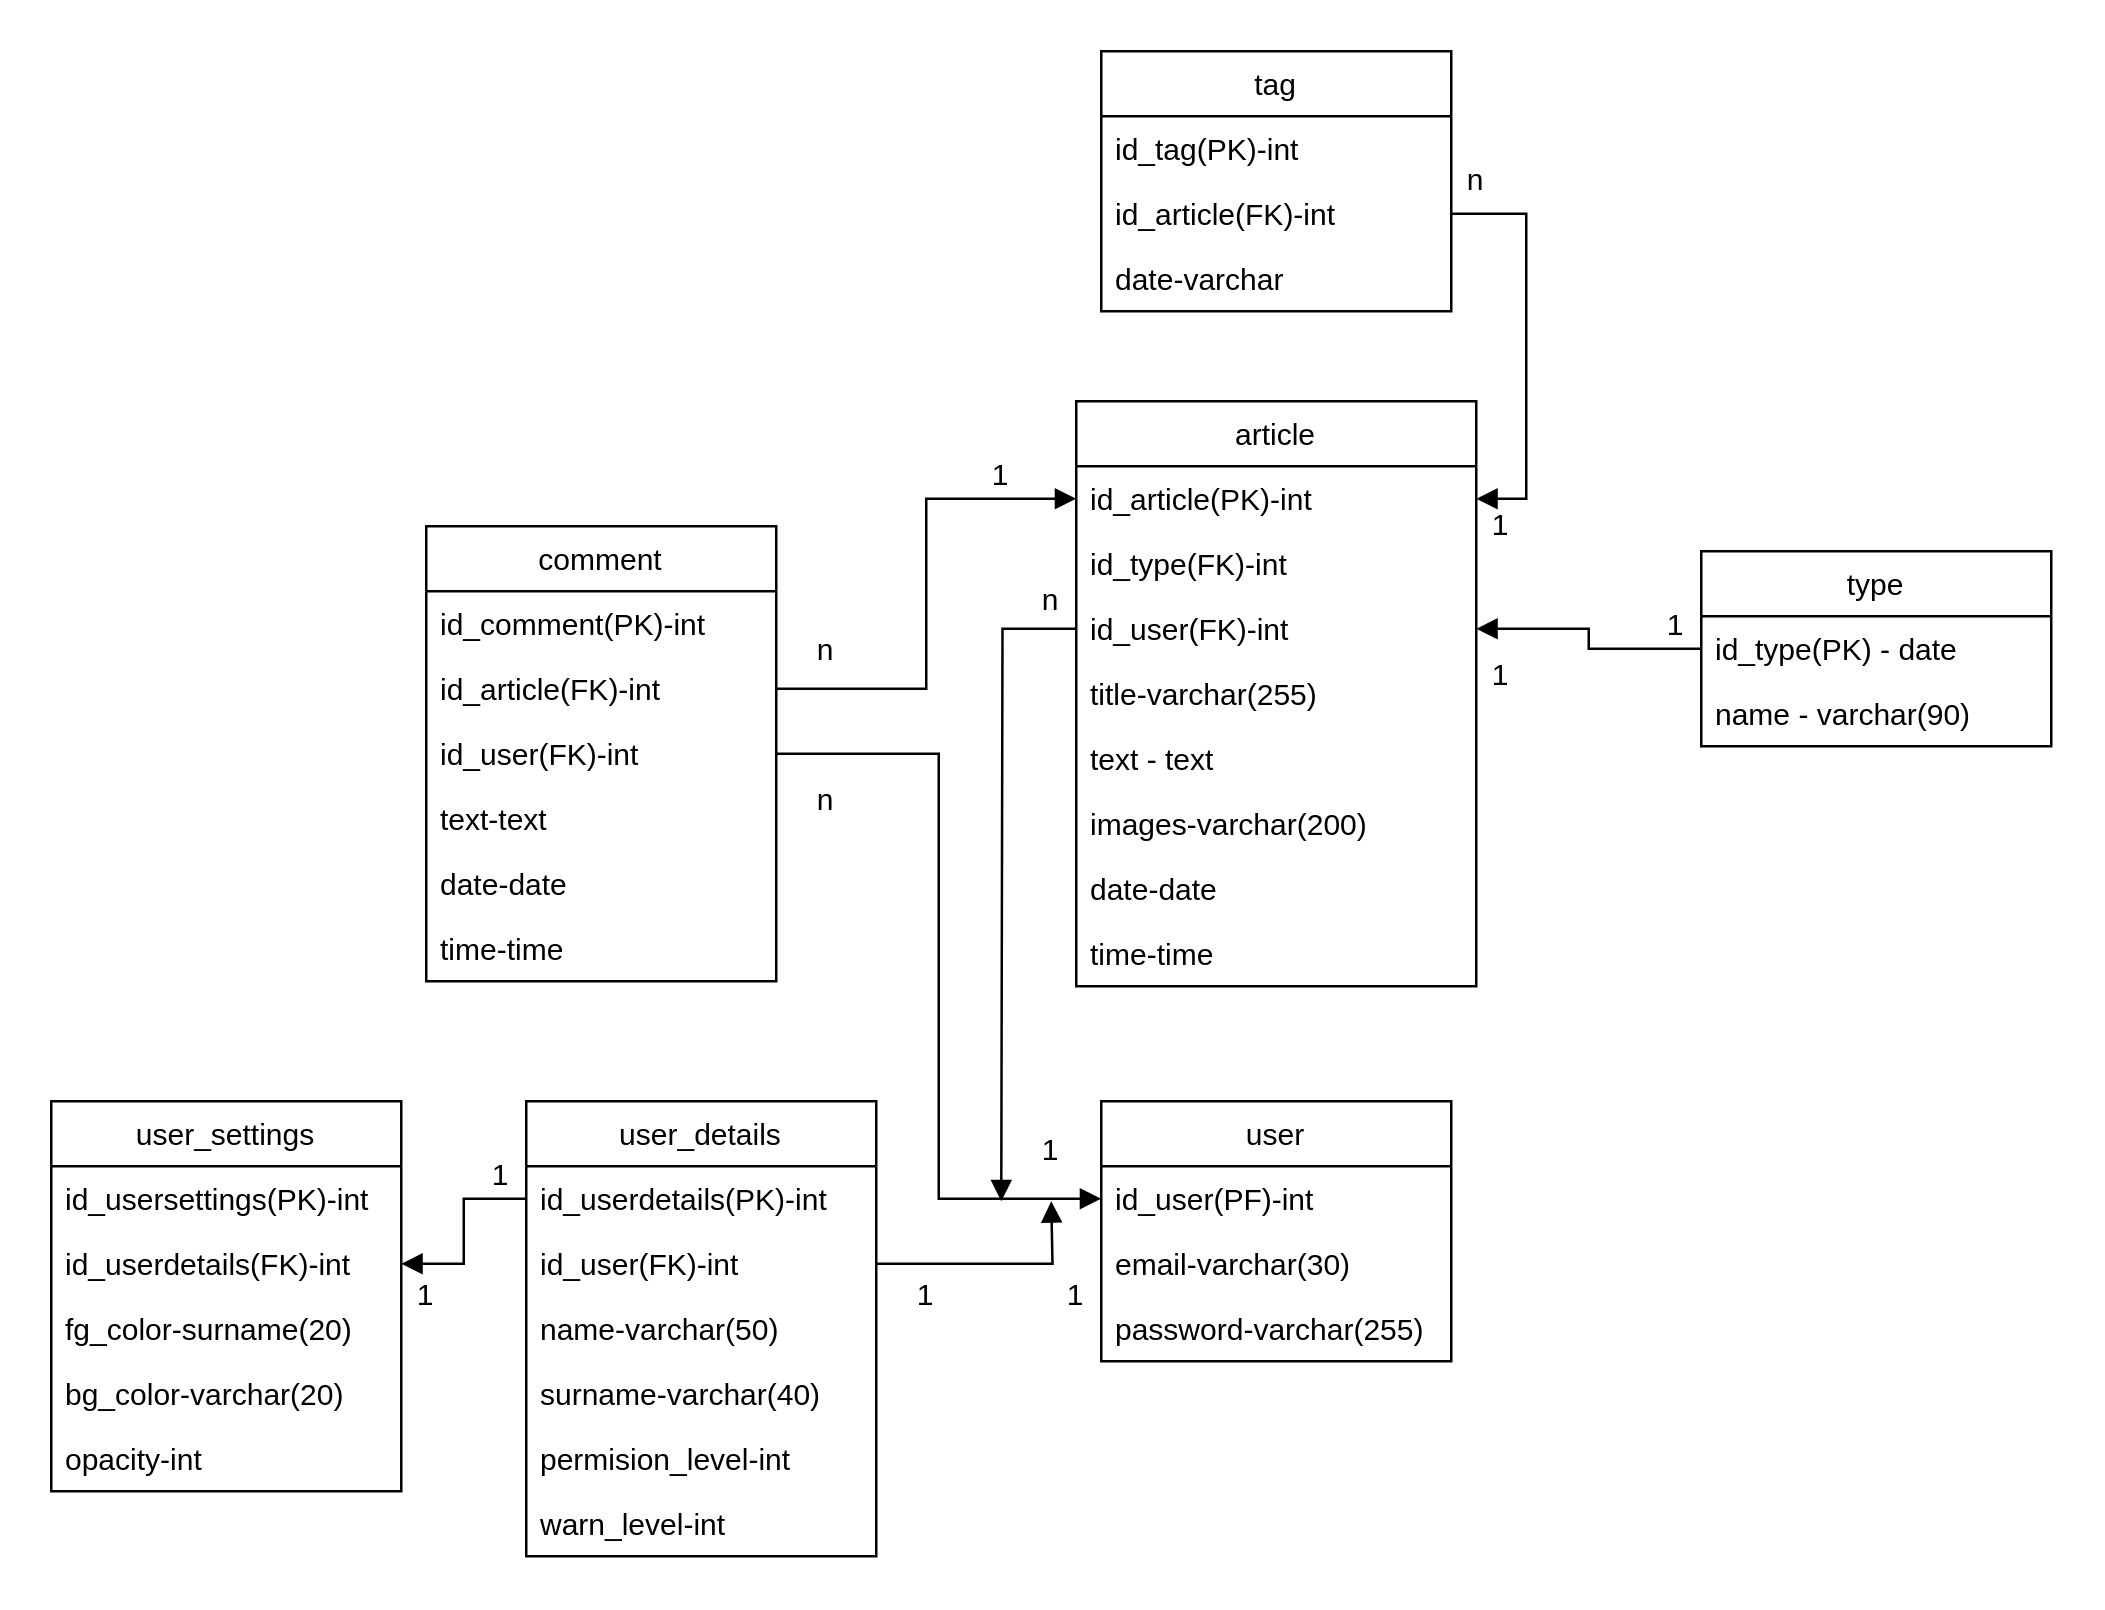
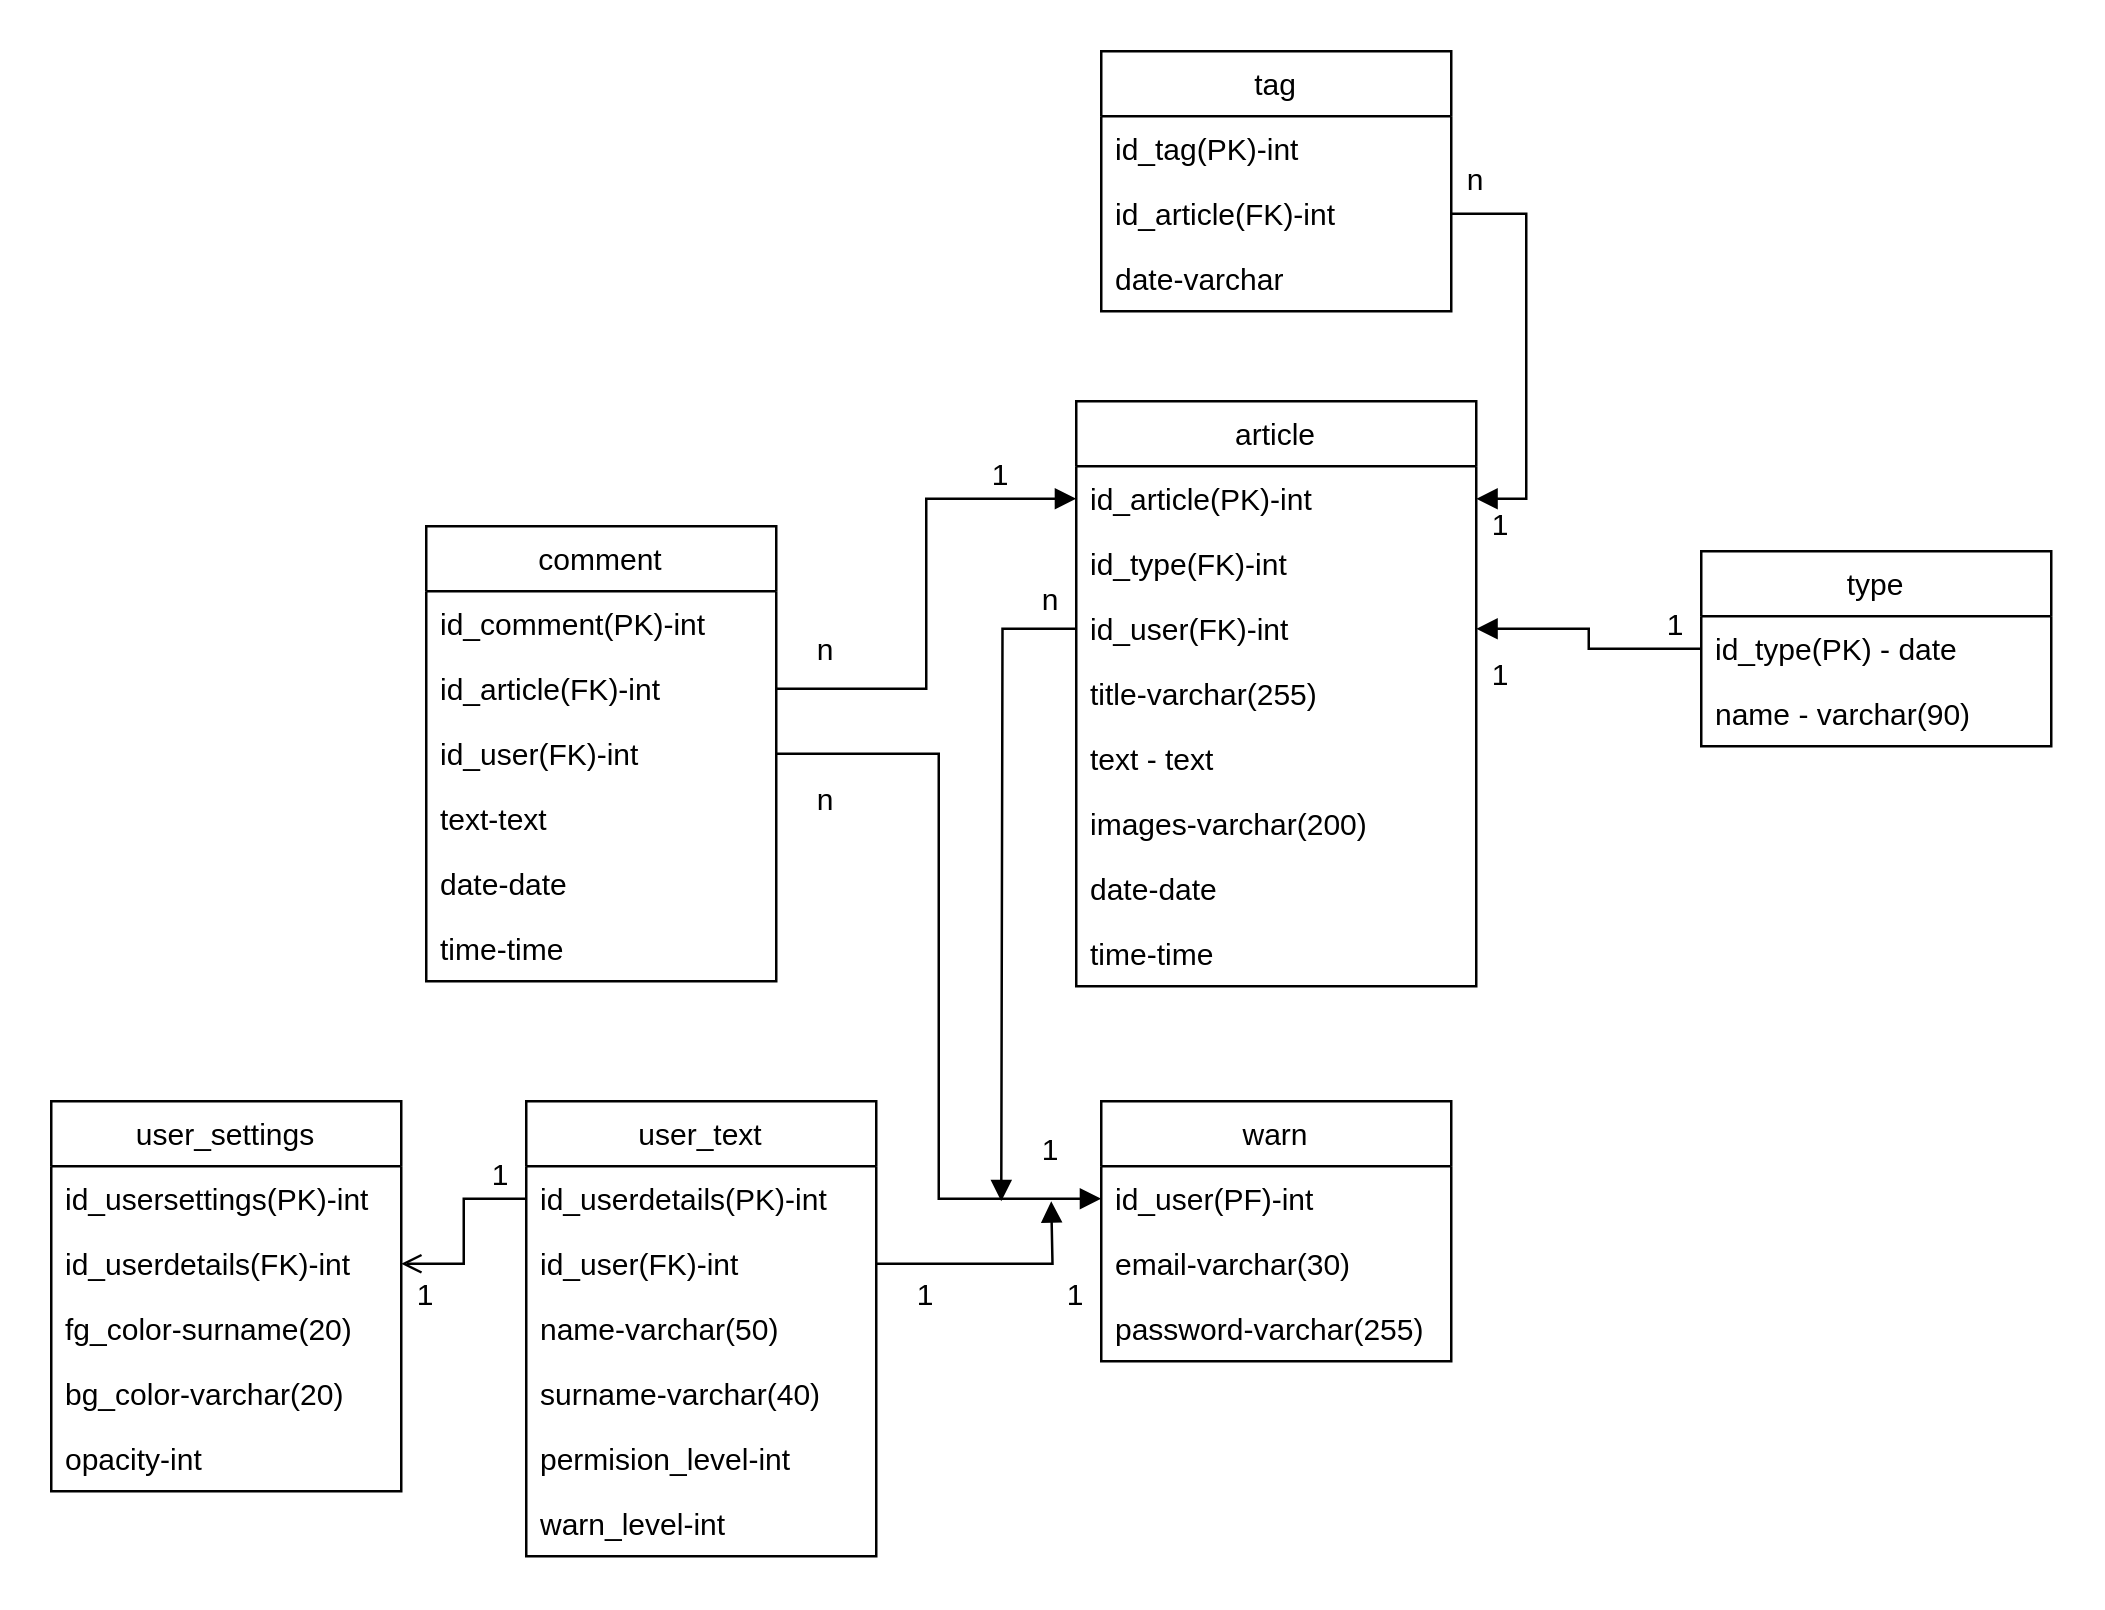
node "user_details": label "user_details" -> "user_text"
node "user": label "user" -> "warn"
edge "id_userdetails(PK)-int" -> "id_userdetails(FK)-int": arrowhead block -> open
